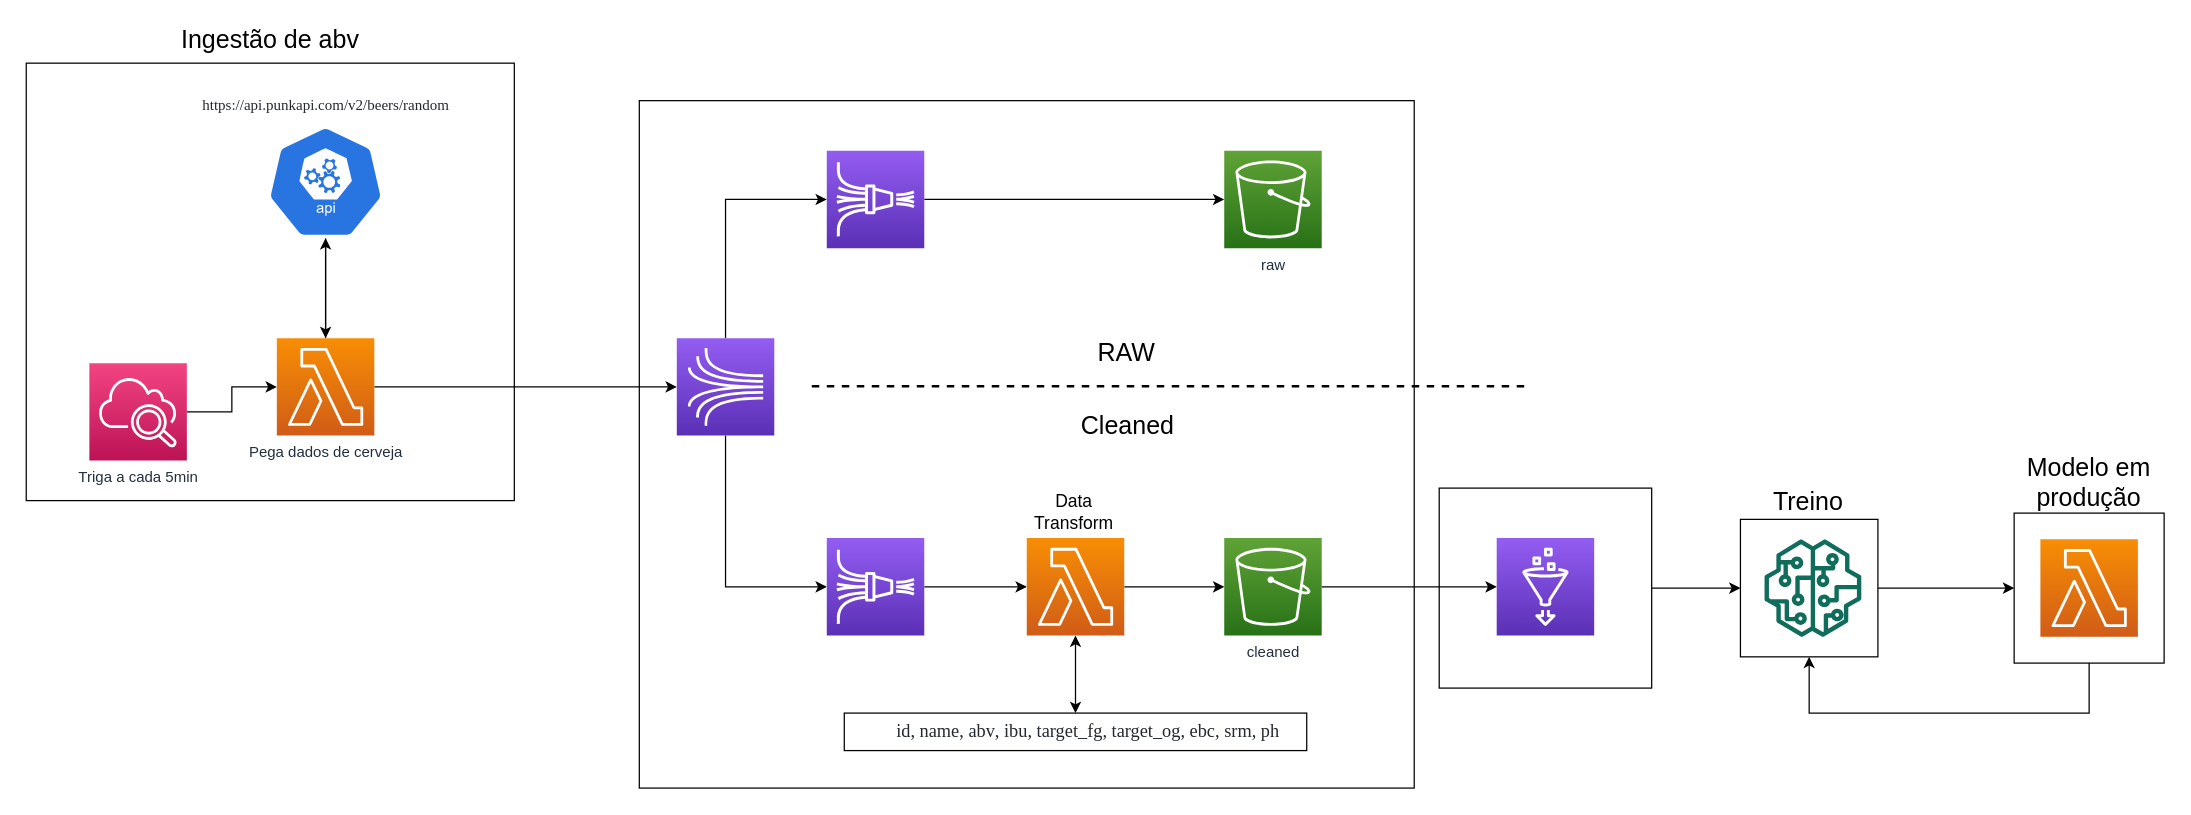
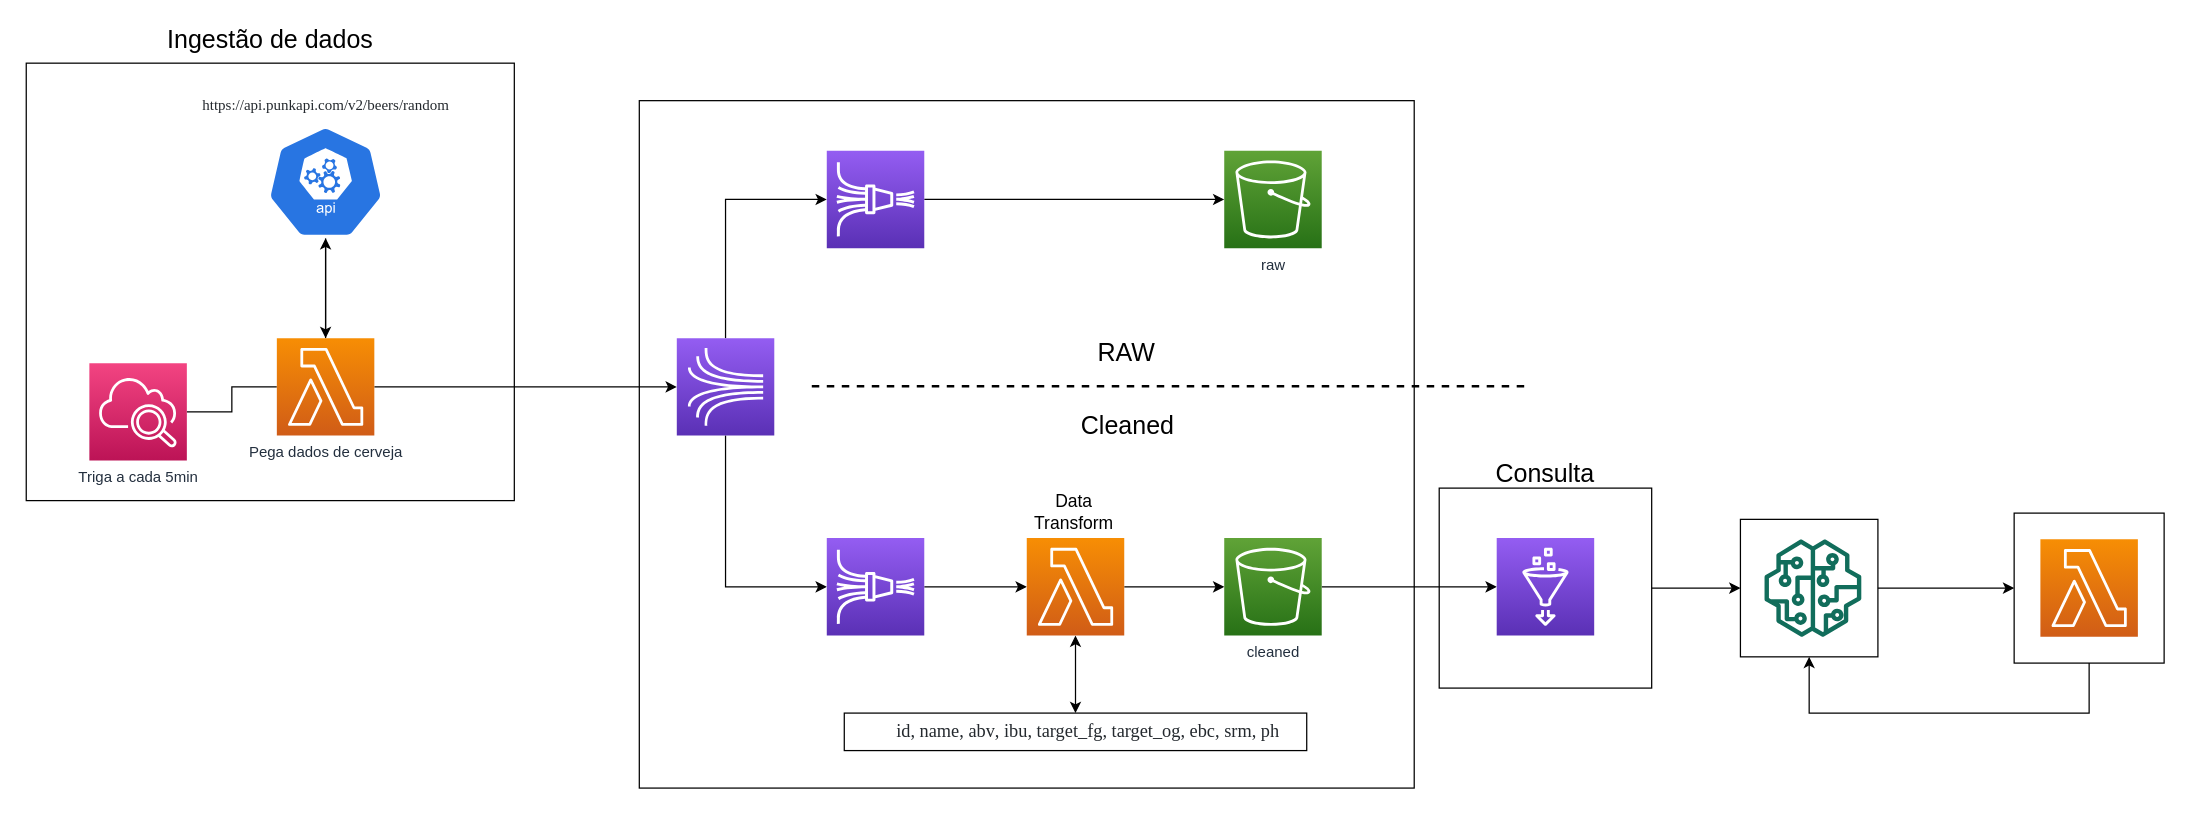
node "Ingestão de abv": label "Ingestão de abv" -> "Ingestão de dados"
edge "Triga a cada 5min" -> "Pega dados de cerveja": arrowhead classic -> none
node "Consulta": added
node "Modelo em produção": removed
node "Treino": removed
